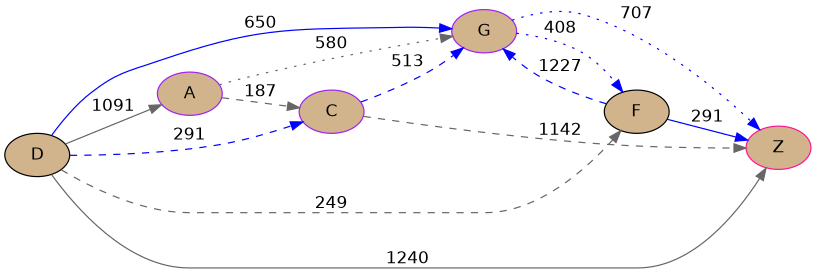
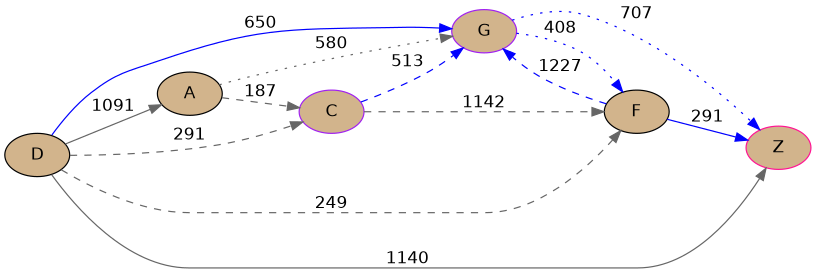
node "A": color purple -> black
edge "C" -> "Z": now "C" -> "F"
edge "D" -> "C": color blue -> gray40
edge "D" -> "Z": label "1240" -> "1140"
